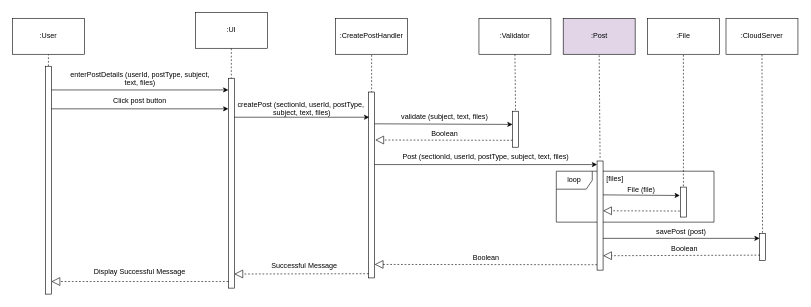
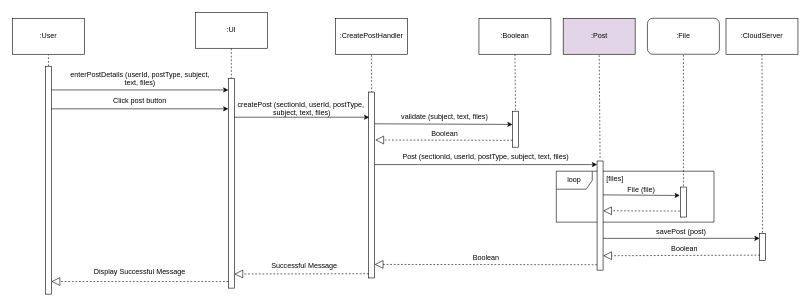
node ":Validator": label ":Validator" -> ":Boolean"
node ":File": shape rectangle -> rounded rectangle
